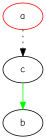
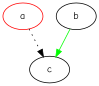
edge "c" -> "b": reversed
